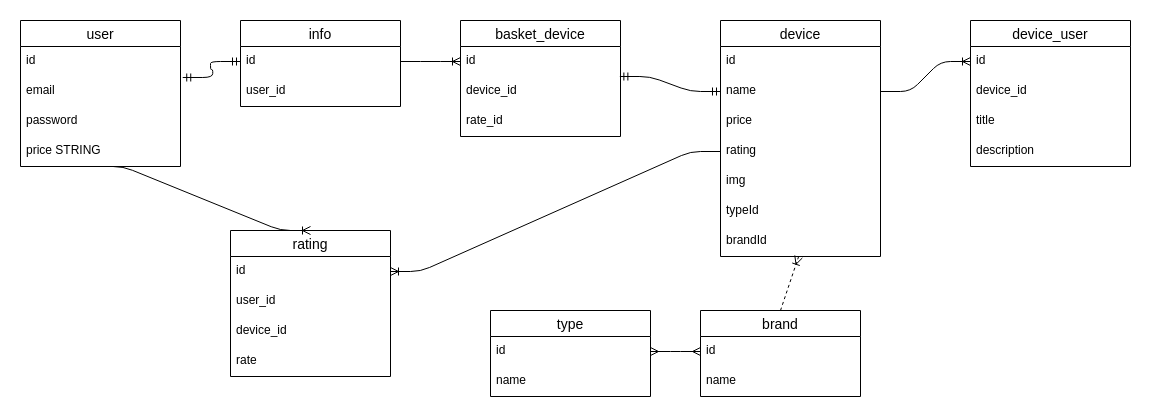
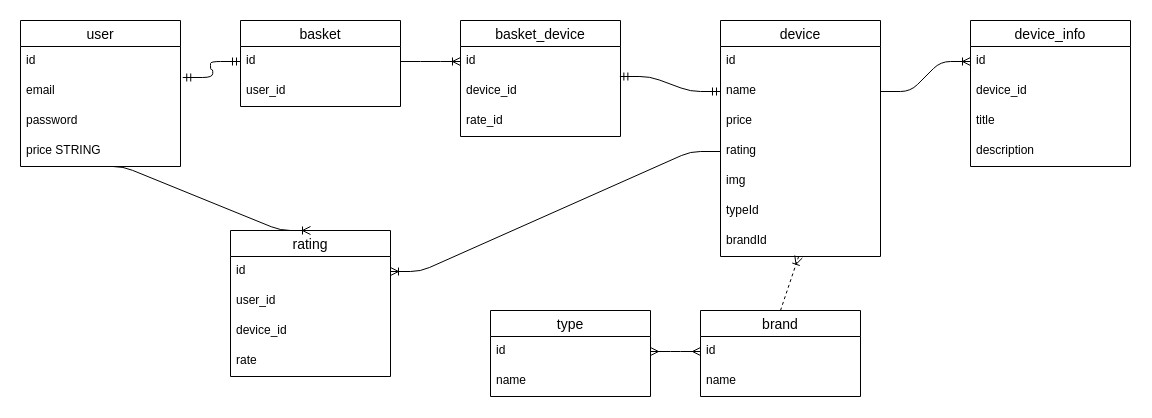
node "info": label "info" -> "basket"
node "device_user": label "device_user" -> "device_info"
